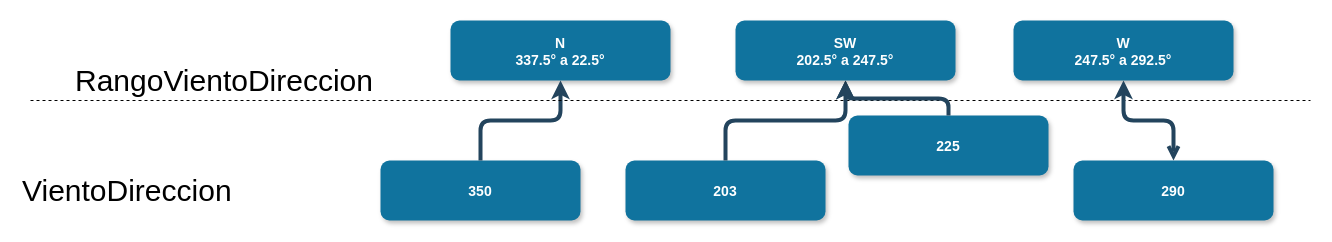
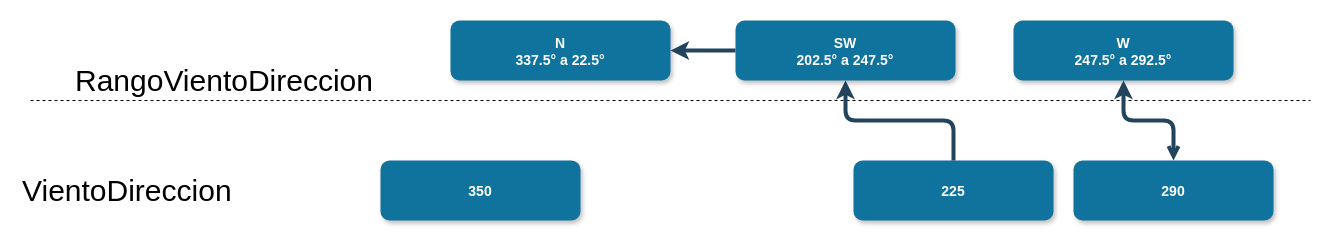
edge "350" -> "N 337.5° a 22.5°": now "SW 202.5° a 247.5°" -> "N 337.5° a 22.5°"
edge "203" -> "SW 202.5° a 247.5°": removed
node "225": moved (949, 146) -> (954, 191)
node "203": removed
